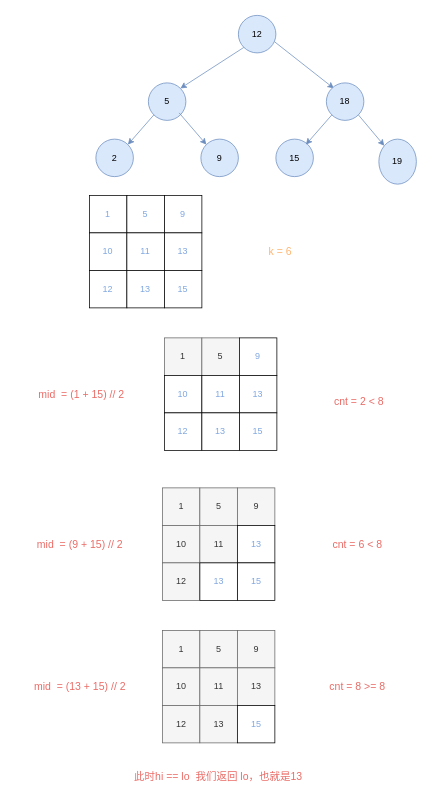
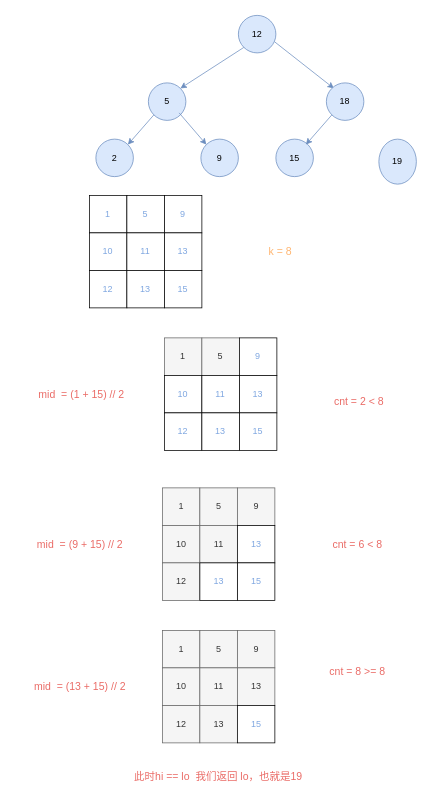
edge "18" -> "19": removed
node "k = 6": label "k = 6" -> "k = 8"
node "cnt = 8 >= 8": moved (357, 687) -> (357, 672)
node "此时hi == lo 我们返回 lo，也就是13": label "此时hi == lo 我们返回 lo，也就是13" -> "此时hi == lo 我们返回 lo，也就是19"
